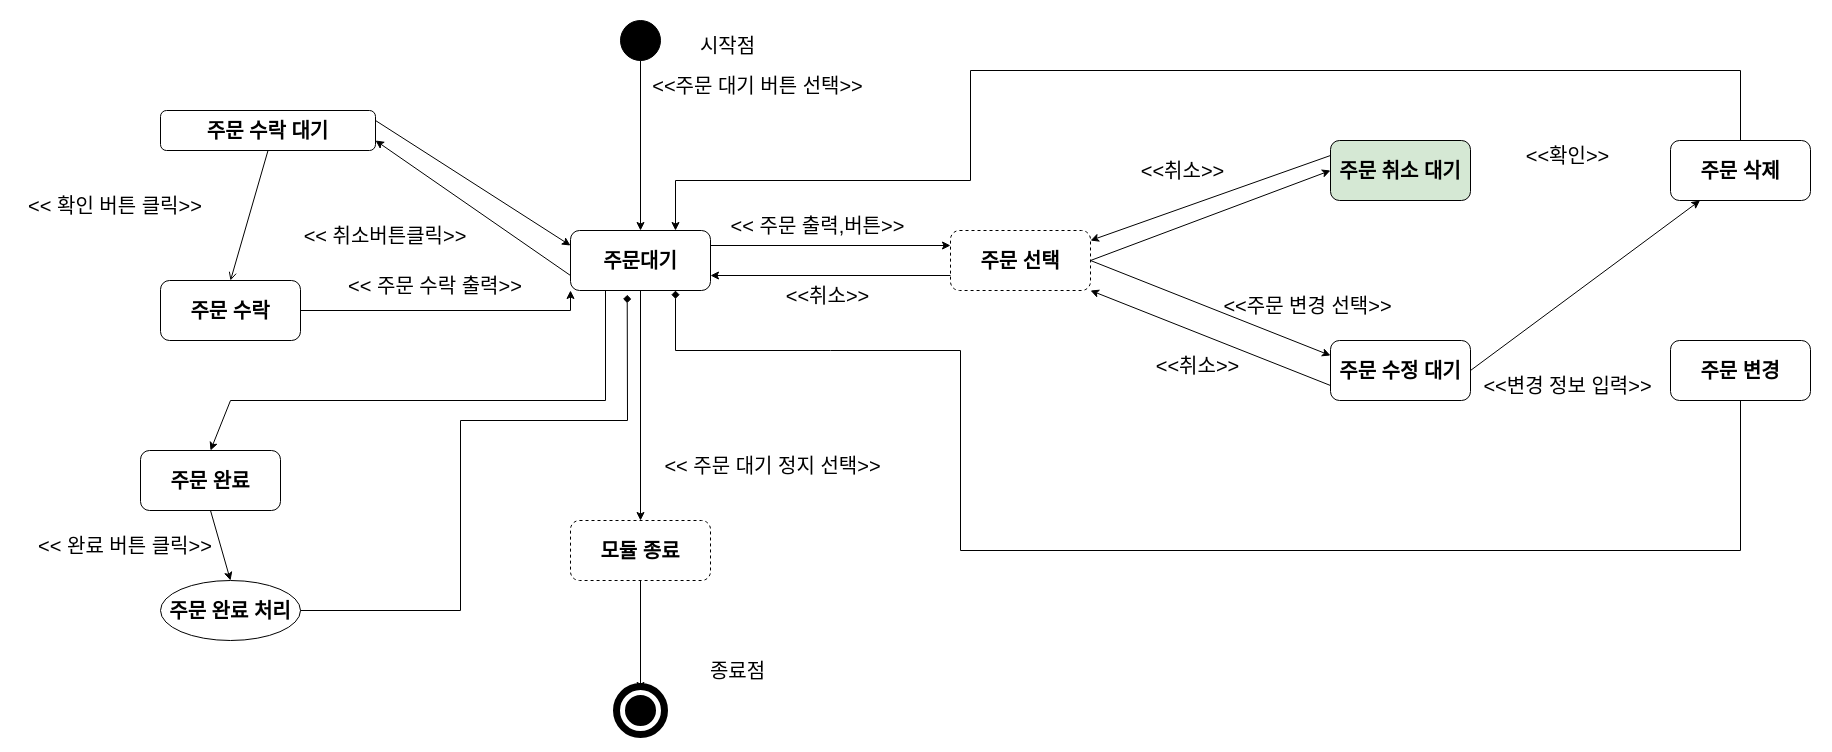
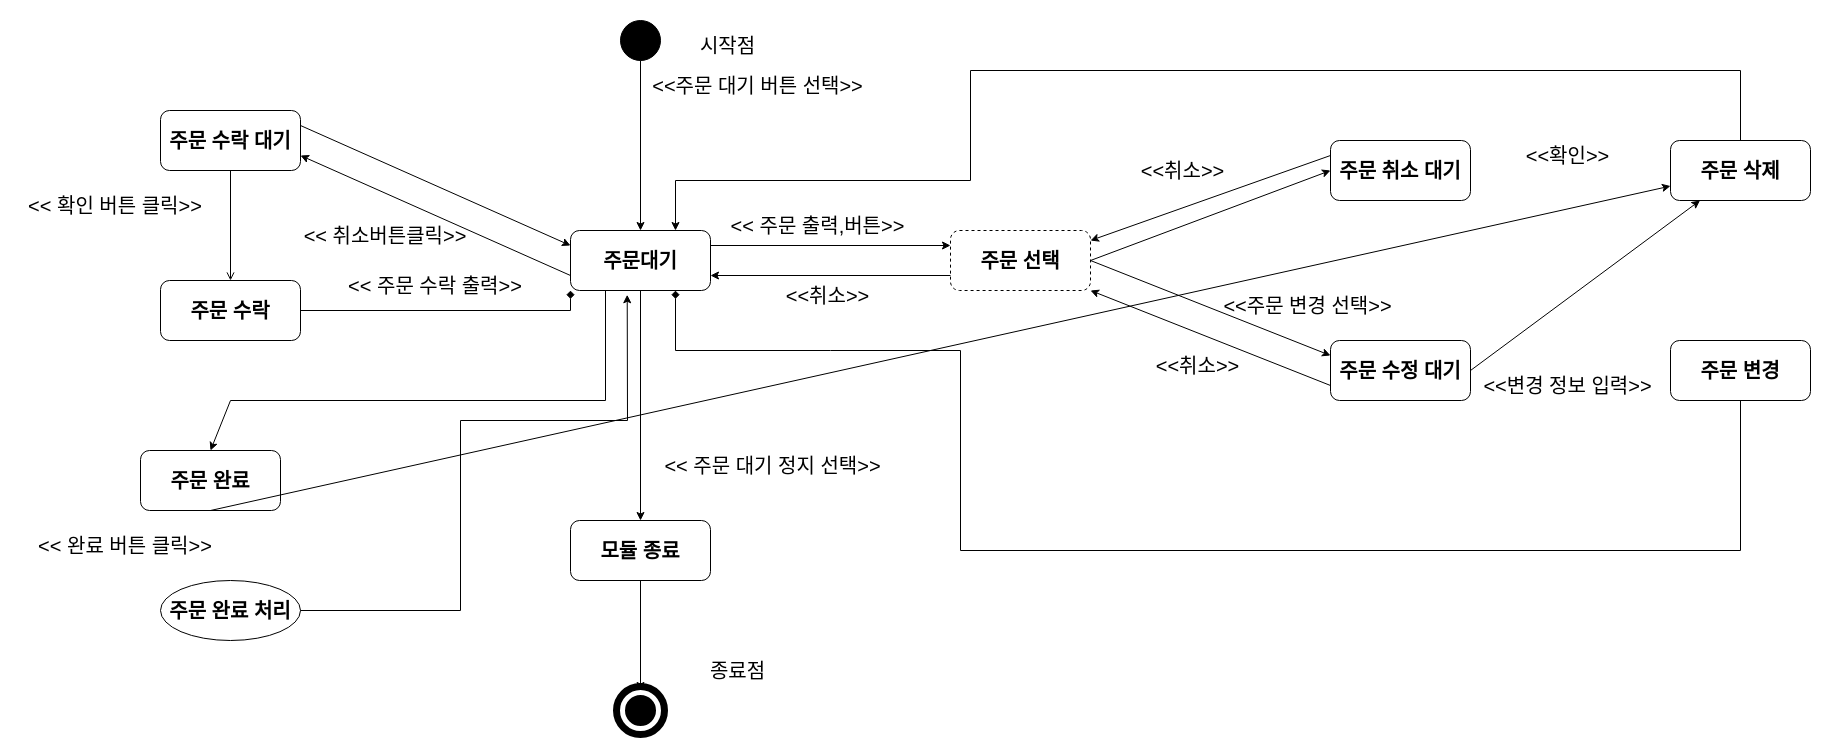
node "주문 수락 대기": size 215x40 -> 140x60
node "주문 취소 대기": fillcolor #d5e8d4 -> #ffffff
edge "주문 수락" -> "주문대기": arrowhead classic -> diamond
edge "주문 완료 처리" -> "주문대기": arrowhead diamond -> classic
edge "주문 완료" -> "주문 완료 처리": now "주문 완료" -> "주문 삭제"
node "모듈 종료": style dashed -> solid
